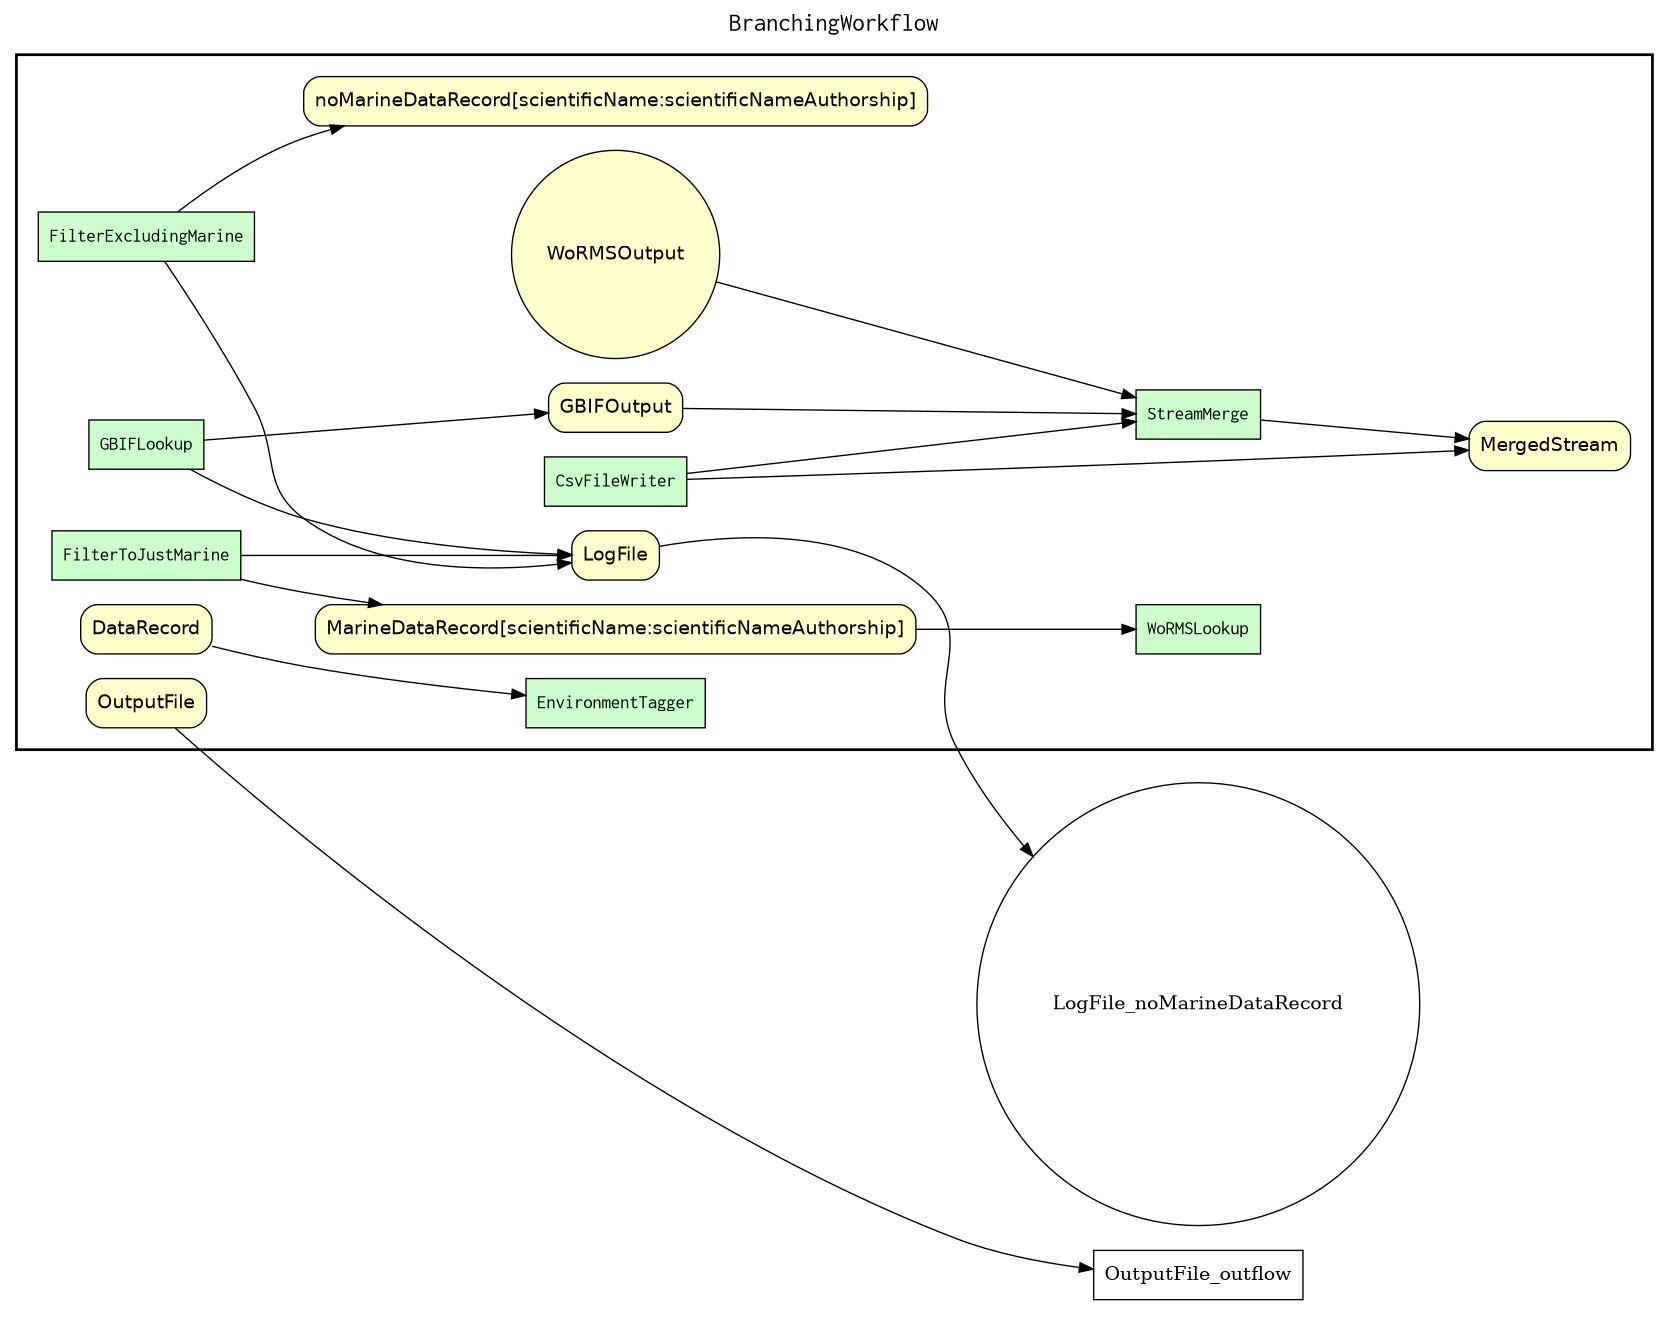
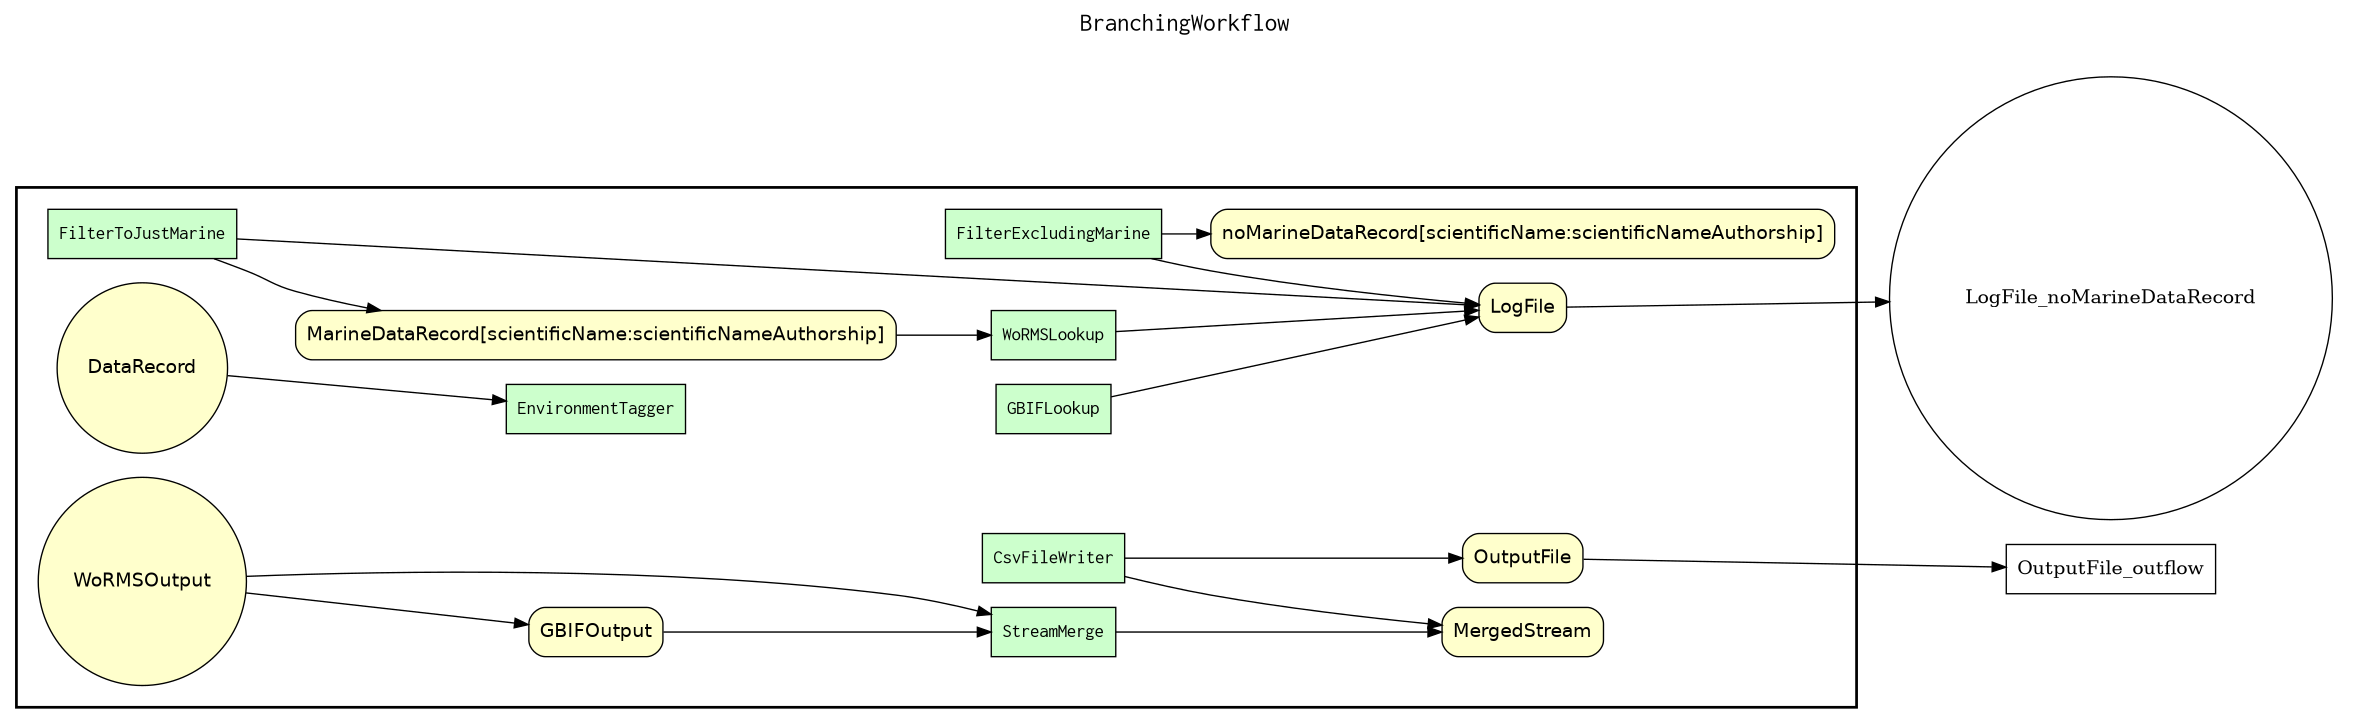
edge "WoRMSLookup" -> "LogFile": added
edge "GBIFLookup" -> "GBIFOutput": now "WoRMSOutput" -> "GBIFOutput"
edge "CsvFileWriter" -> "StreamMerge": now "CsvFileWriter" -> "OutputFile"
node "DataRecord": shape box -> circle
